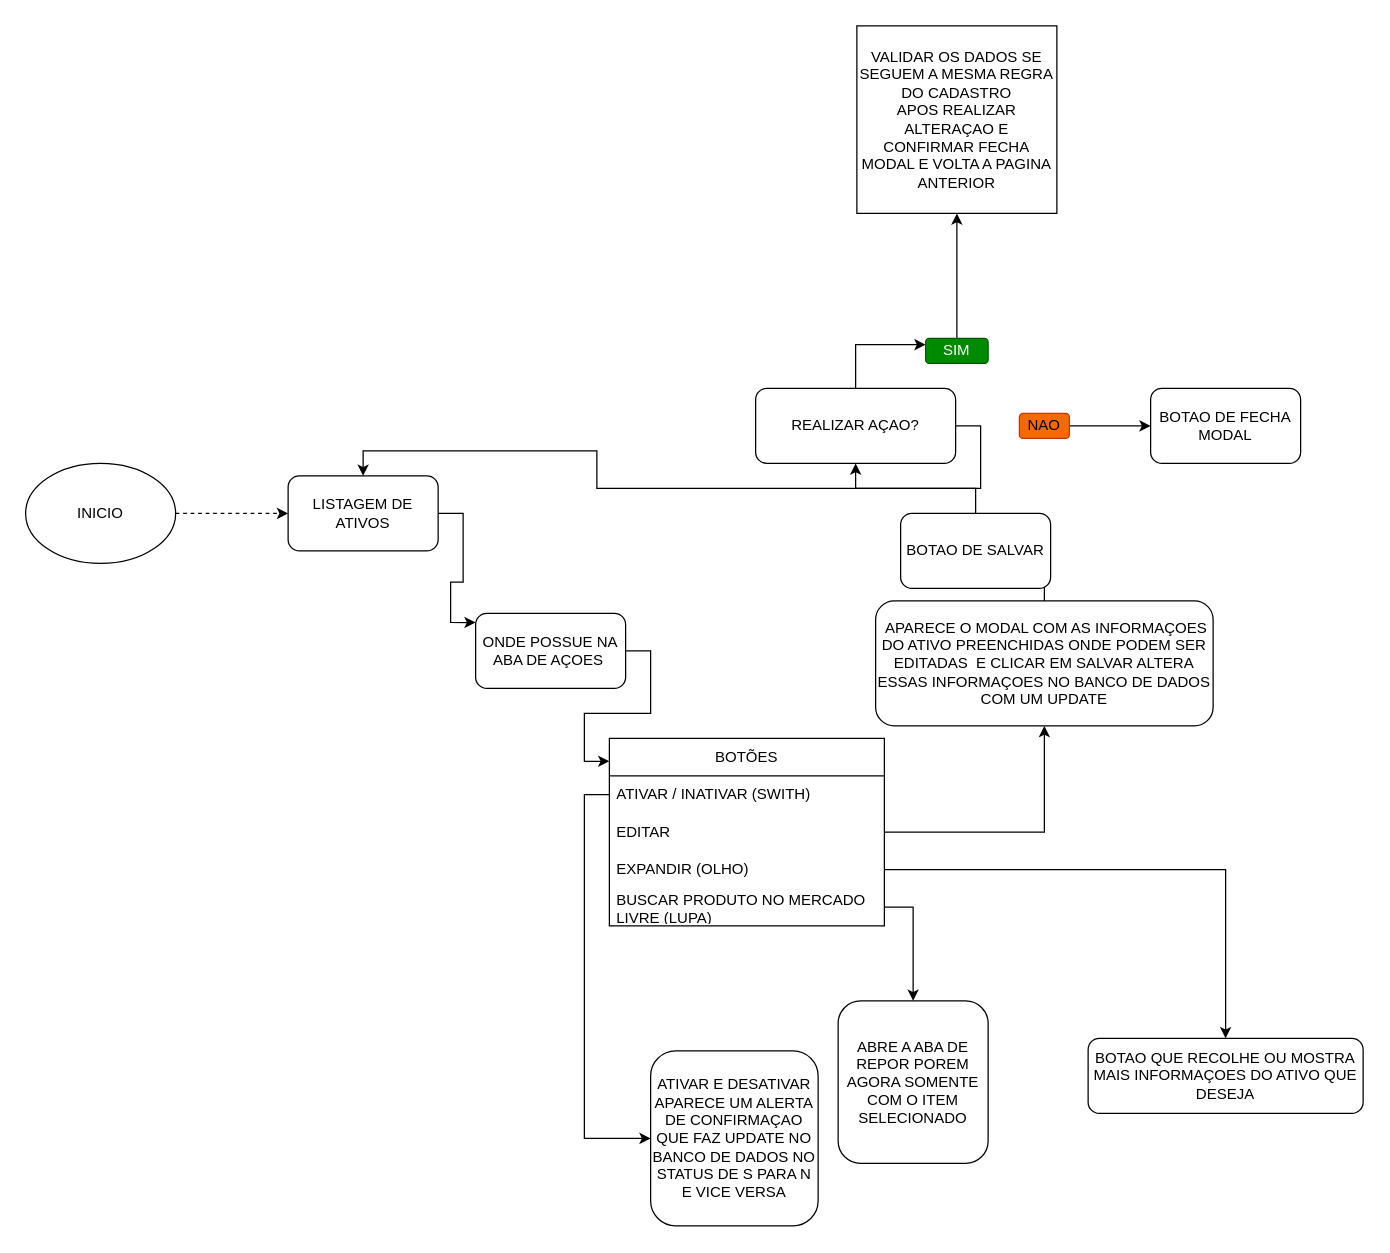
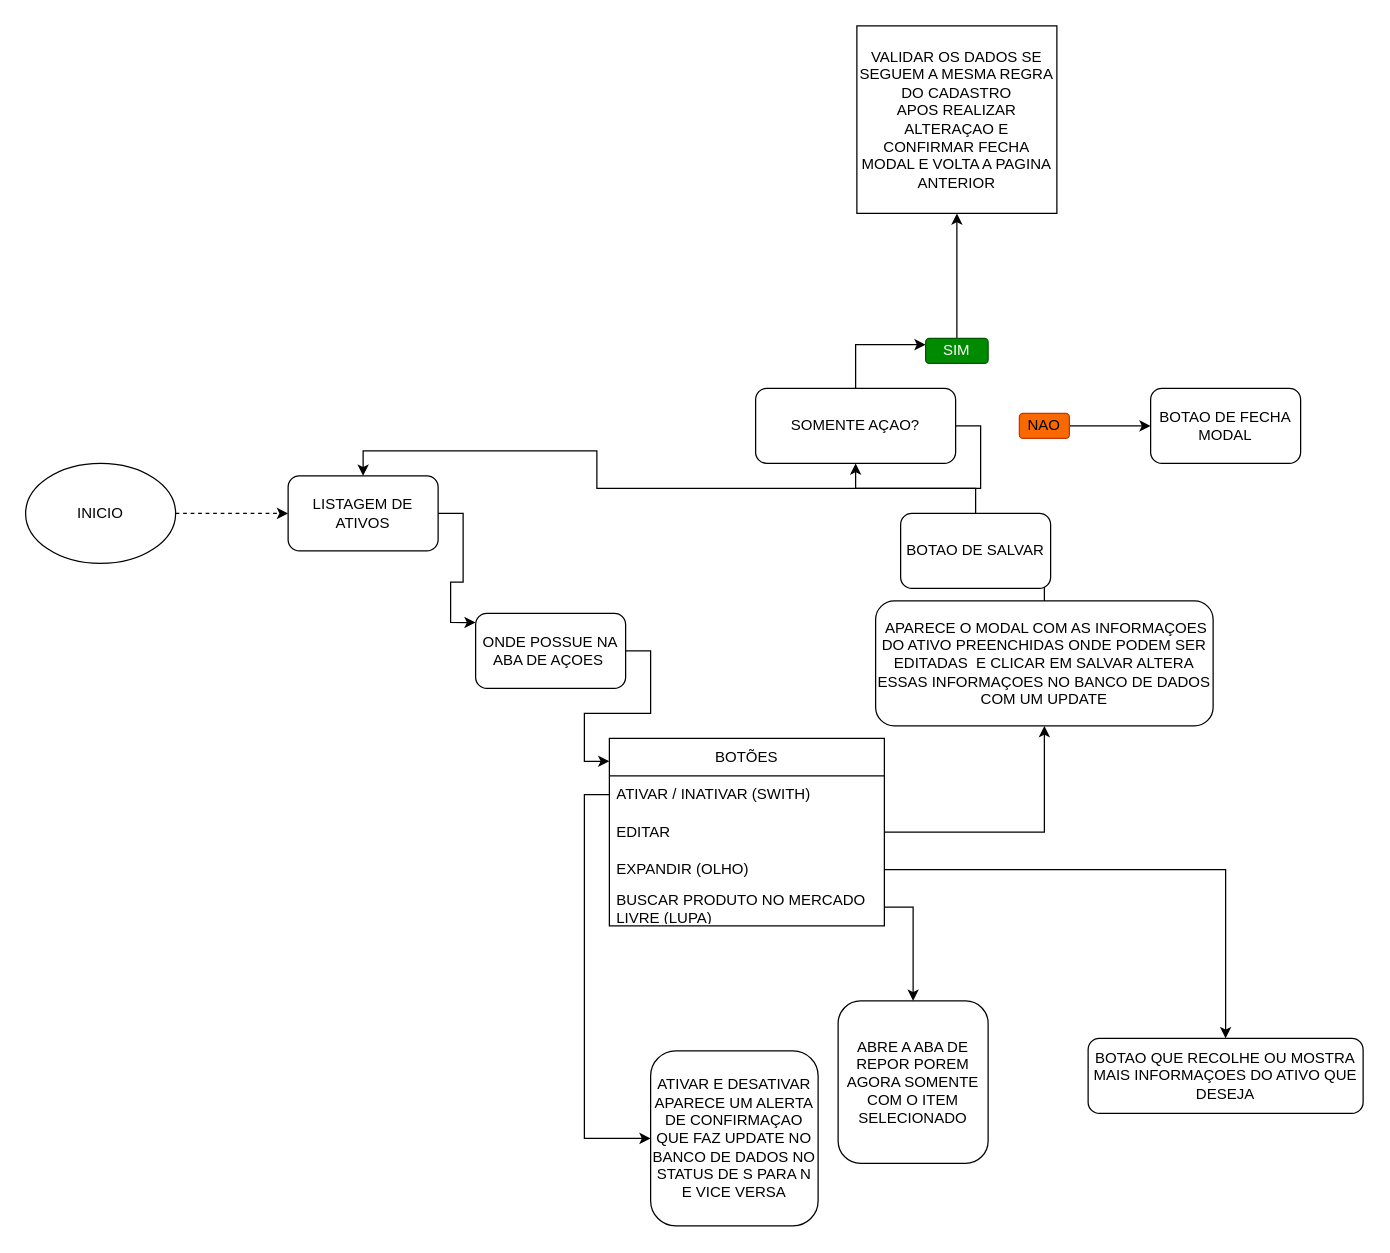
node "REALIZAR AÇAO?": label "REALIZAR AÇAO?" -> "SOMENTE AÇAO?"
